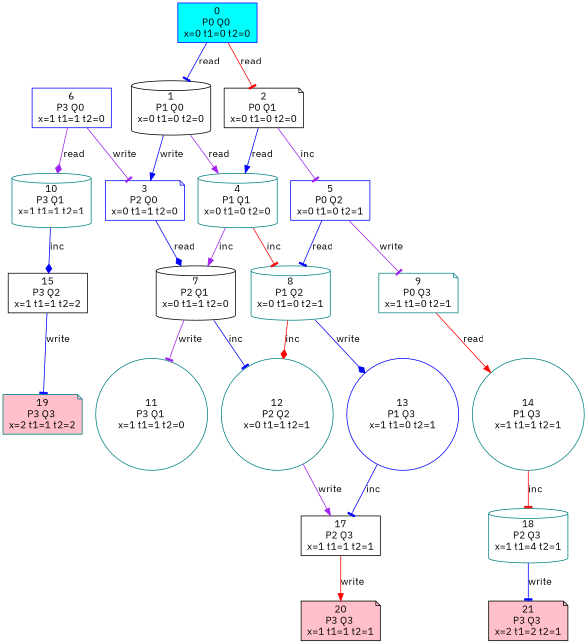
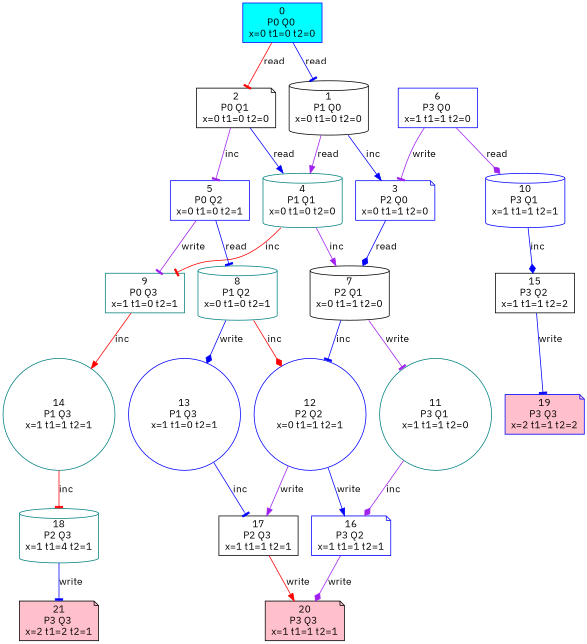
edge "1 P1 Q0 x=0 t1=0 t2=0" -> "3 P2 Q0 x=0 t1=1 t2=0": label "write" -> "inc"
node "10 P3 Q1 x=1 t1=1 t2=1": color teal -> blue
edge "4 P1 Q1 x=0 t1=0 t2=0" -> "8 P1 Q2 x=0 t1=0 t2=1": now "4 P1 Q1 x=0 t1=0 t2=0" -> "9 P0 Q3 x=1 t1=0 t2=1"
node "9 P0 Q3 x=1 t1=0 t2=1": shape note -> box
edge "9 P0 Q3 x=1 t1=0 t2=1" -> "14 P1 Q3 x=1 t1=1 t2=1": label "read" -> "inc"
node "19 P3 Q3 x=2 t1=1 t2=2": color teal -> blue
node "12 P2 Q2 x=0 t1=1 t2=1": color teal -> blue
node "16 P3 Q2 x=1 t1=1 t2=1": added
